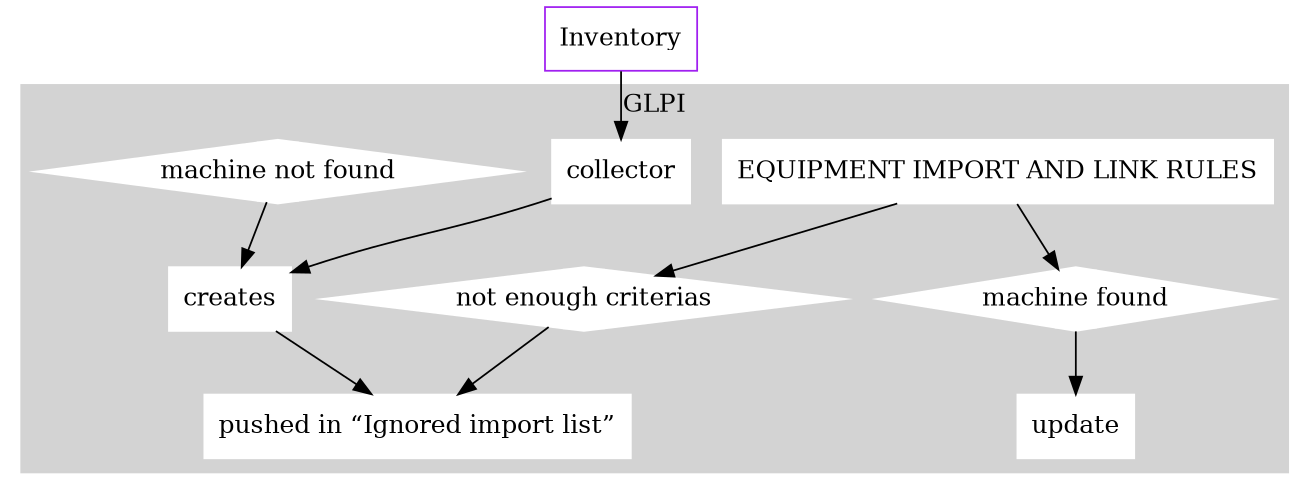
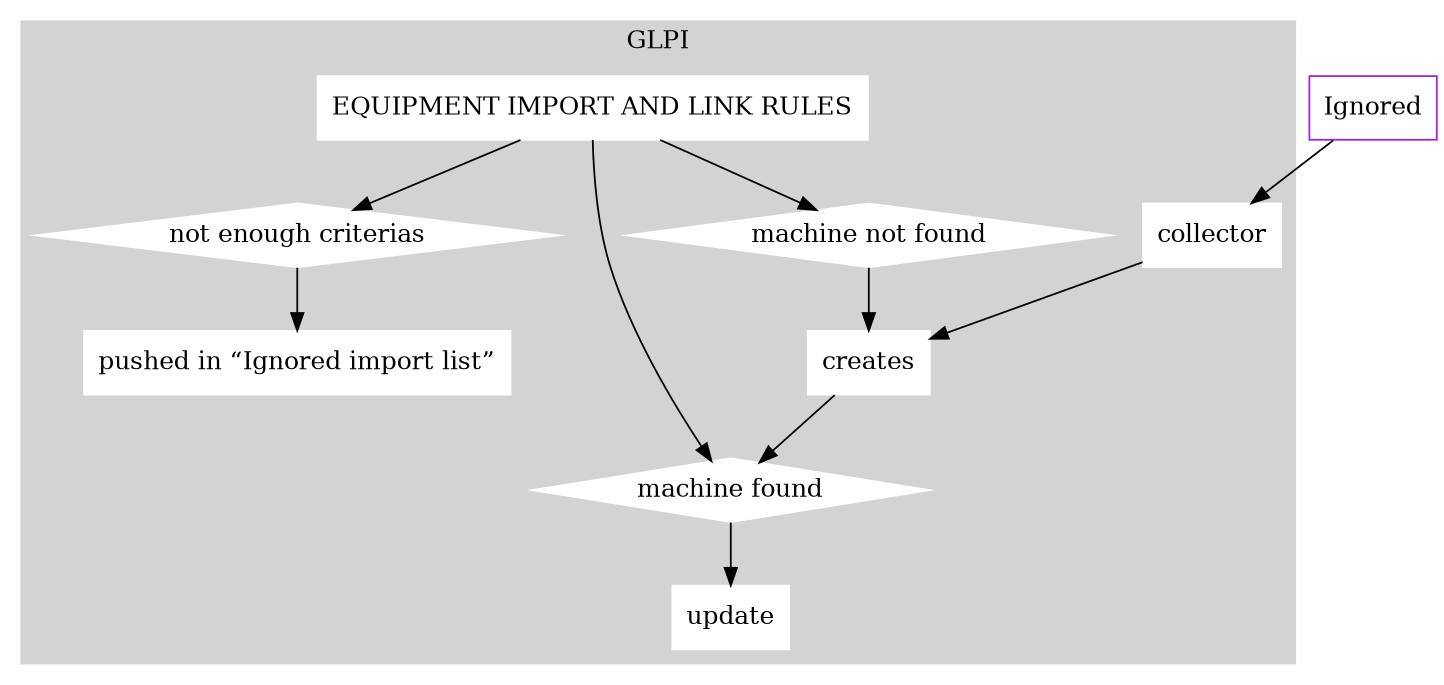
node "Inventory": label "Inventory" -> "Ignored"
edge "EQUIPMENT IMPORT AND LINK RULES" -> "machine not found": added
edge "creates" -> "pushed in “Ignored import list”": now "creates" -> "machine found"
